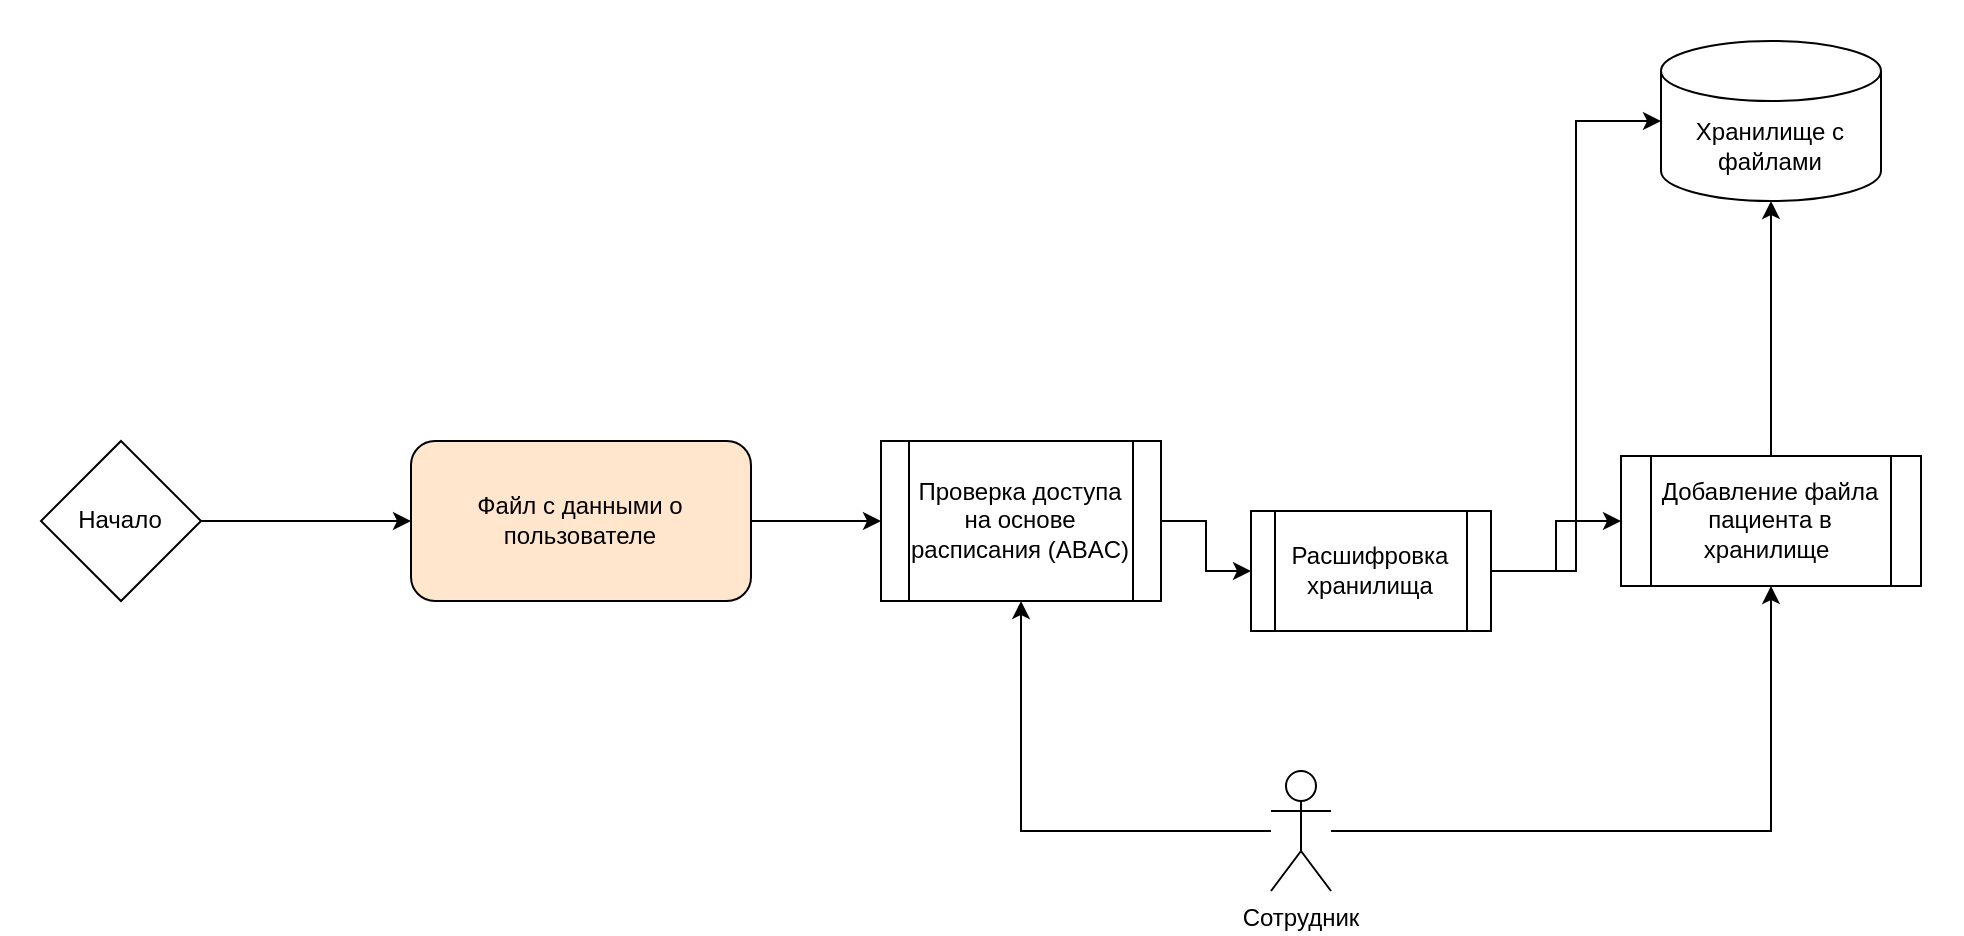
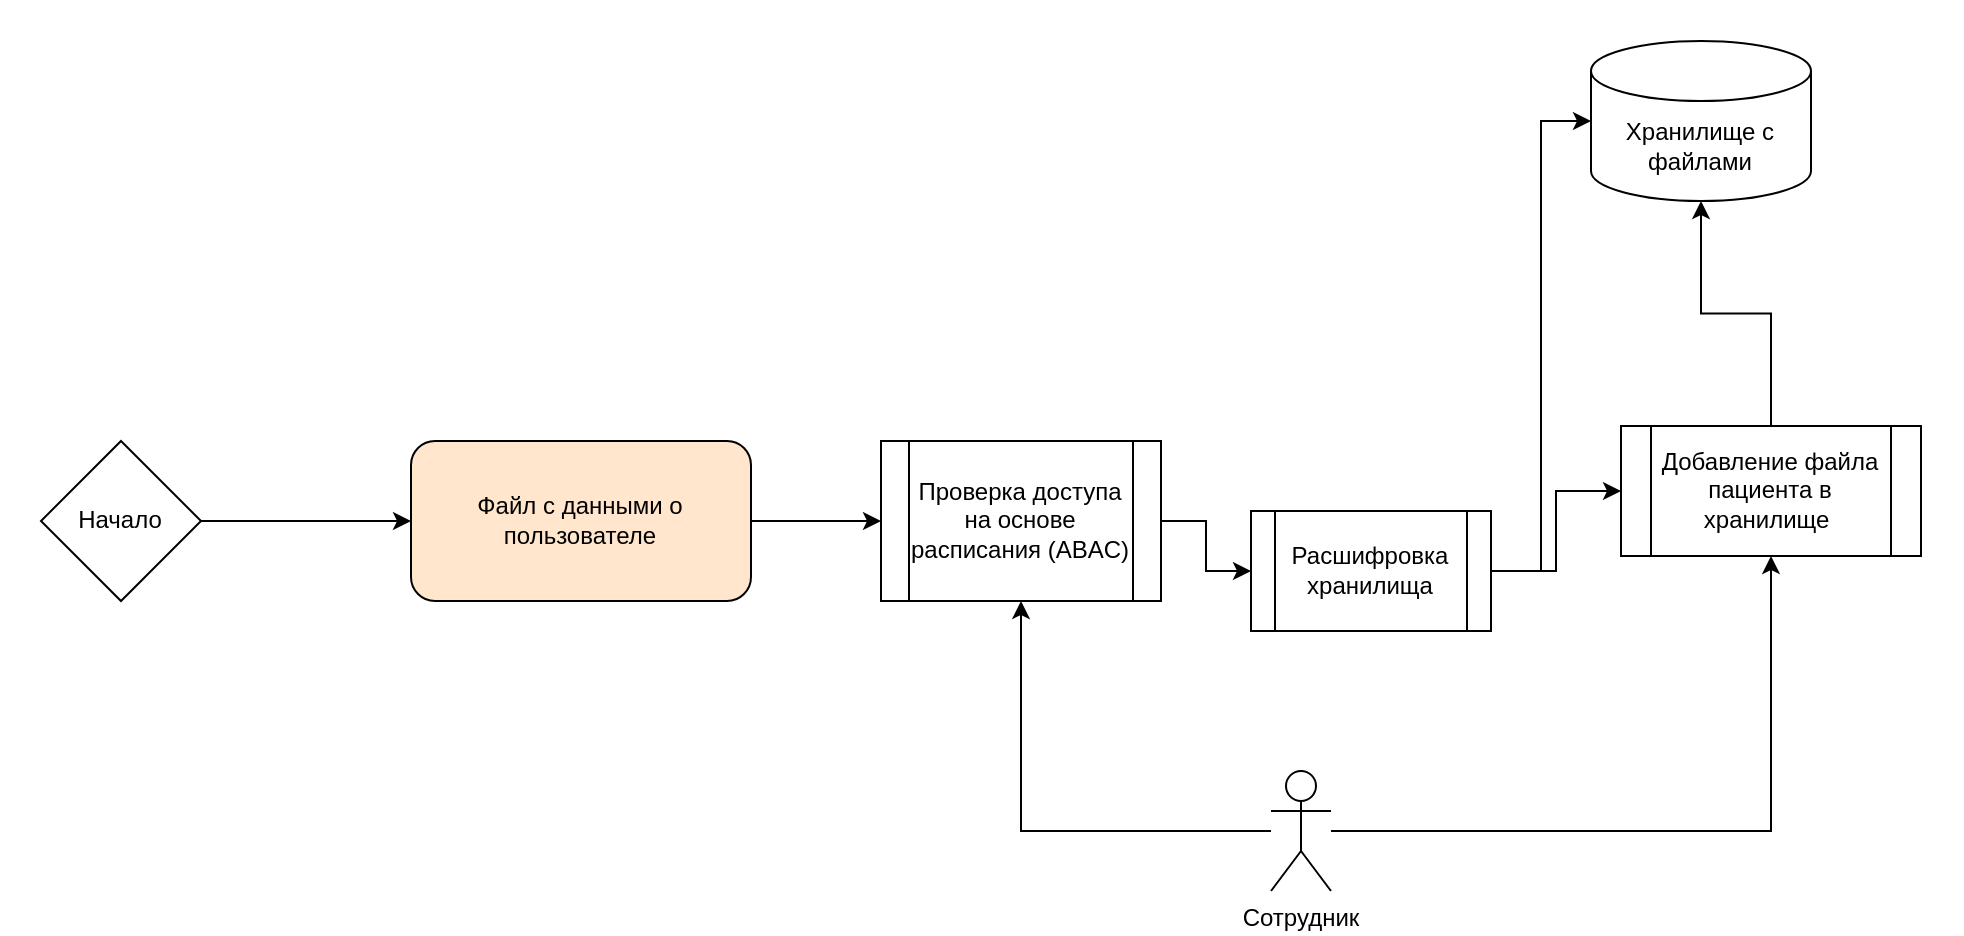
node "Хранилище с файлами": moved (1771, 121) -> (1701, 121)
node "Добавление файла пациента в хранилище": moved (1771, 521) -> (1771, 491)
